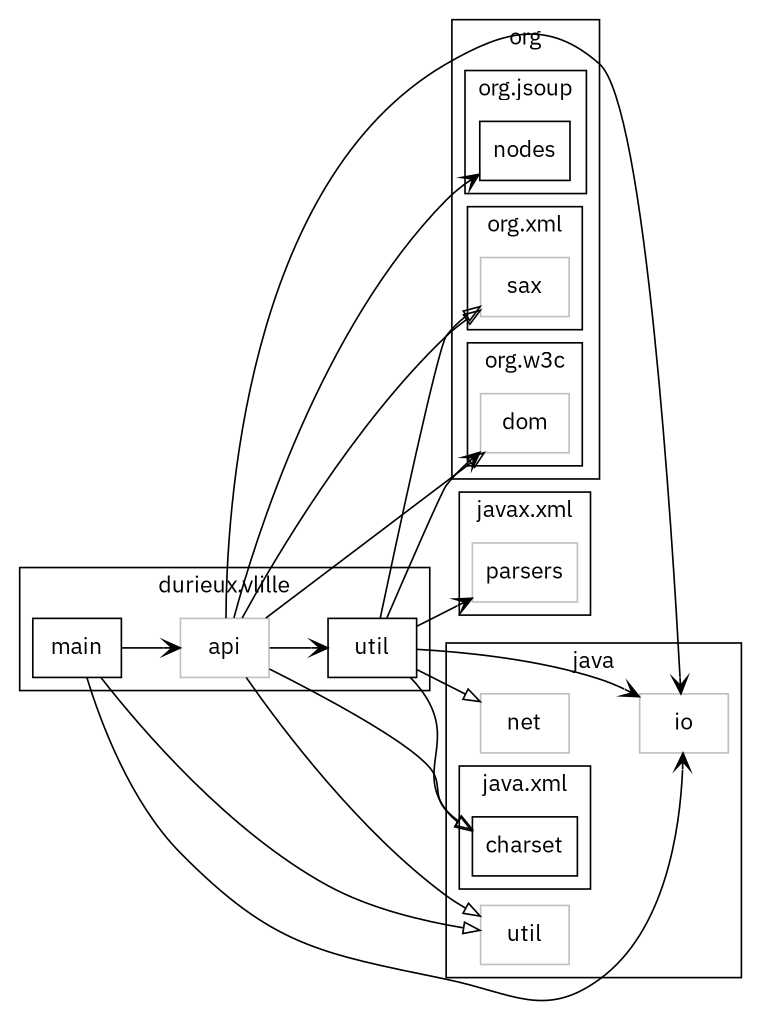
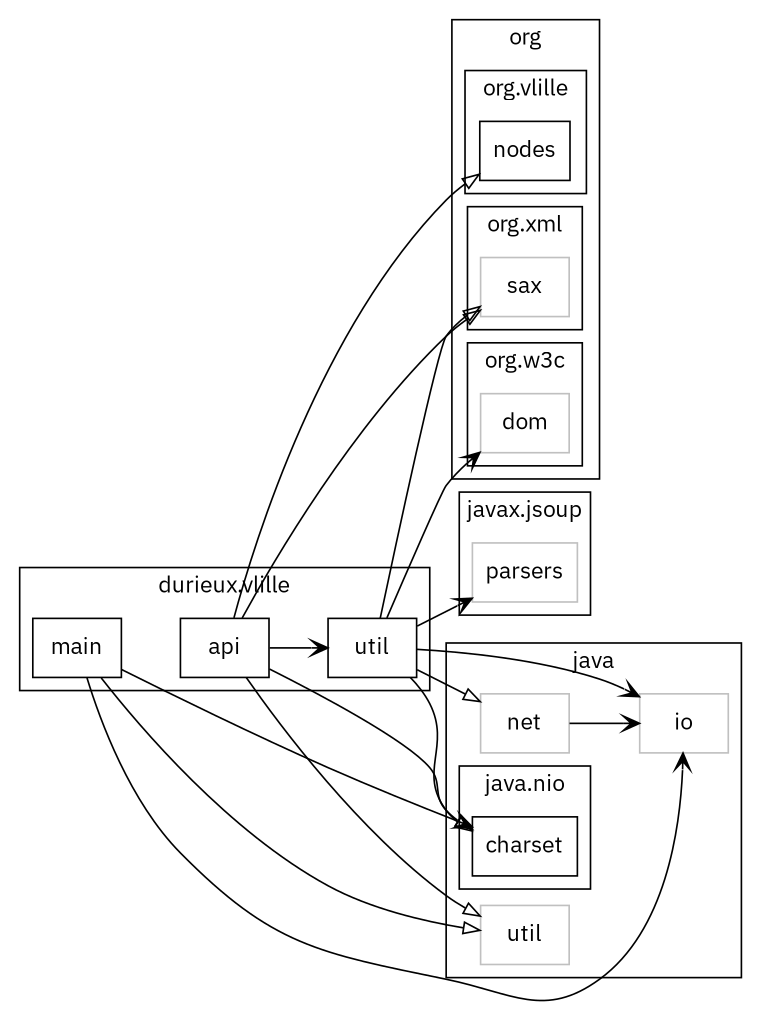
edge "api" -> "io": now "net" -> "io"
cluster "org.jsoup": label "org.jsoup" -> "org.vlille"
edge "api" -> "nodes": arrowhead vee -> onormal
cluster "javax.xml": label "javax.xml" -> "javax.jsoup"
edge "api" -> "dom": removed
edge "main" -> "api": now "main" -> "charset"
node "api": color grey -> black
cluster "java.xml": label "java.xml" -> "java.nio"
